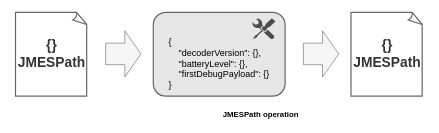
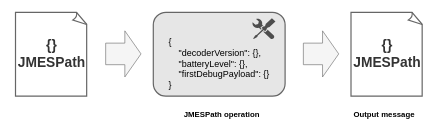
node "JMESPath operation": moved (261, 114) -> (222, 114)
node "Output message": added
